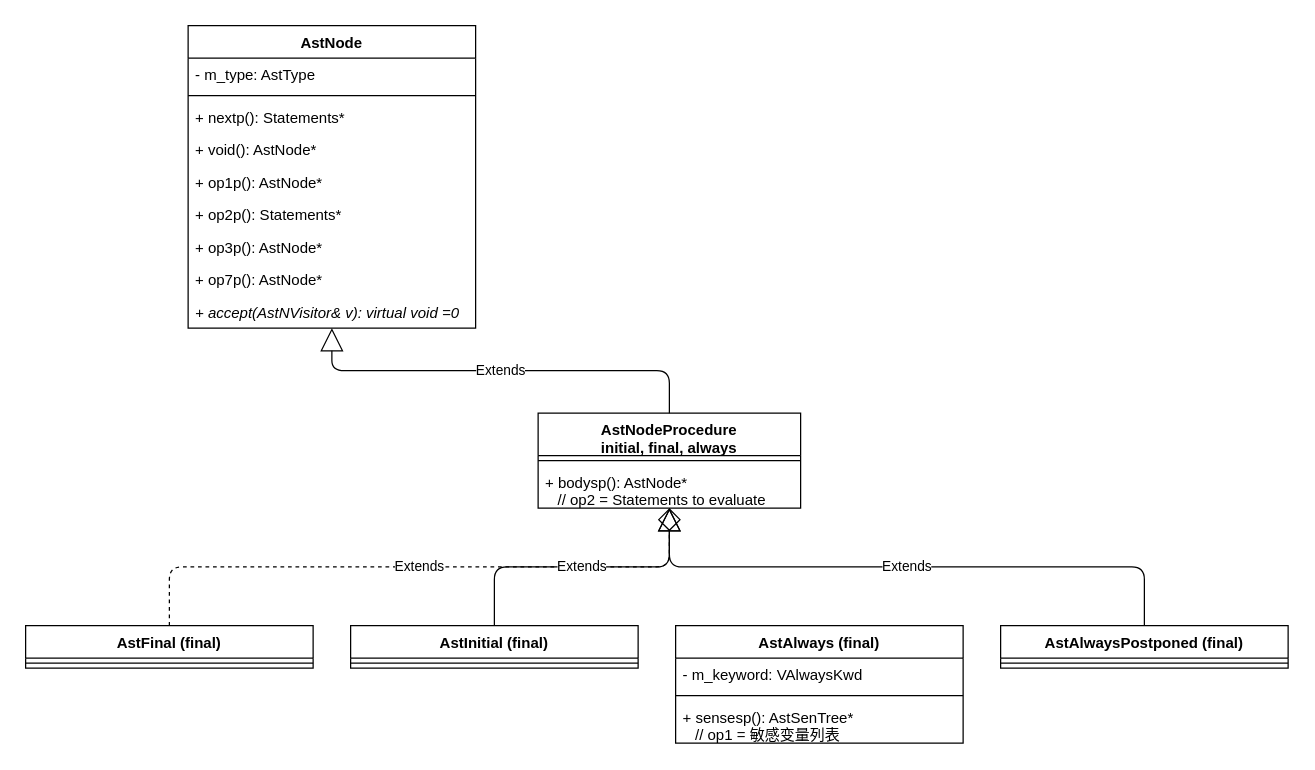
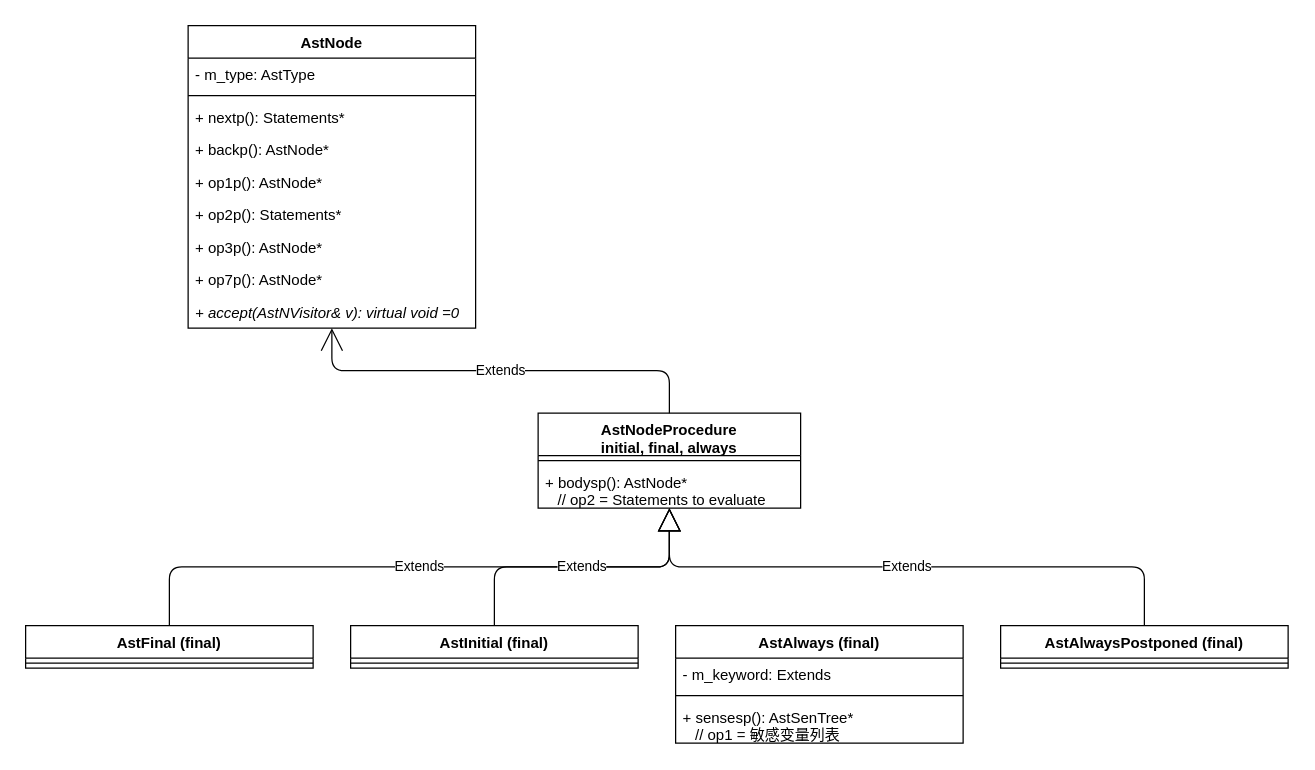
node "+ void(): AstNode*": label "+ void(): AstNode*" -> "+ backp(): AstNode*"
edge "AstNodeProcedure initial, final, always" -> "AstNode": arrowhead block -> open
edge "AstAlwaysPostponed (final)" -> "AstNodeProcedure initial, final, always": arrowhead diamond -> block
edge "AstFinal (final)" -> "AstNodeProcedure initial, final, always": style dashed -> solid
node "- m_keyword: VAlwaysKwd": label "- m_keyword: VAlwaysKwd" -> "- m_keyword: Extends"
